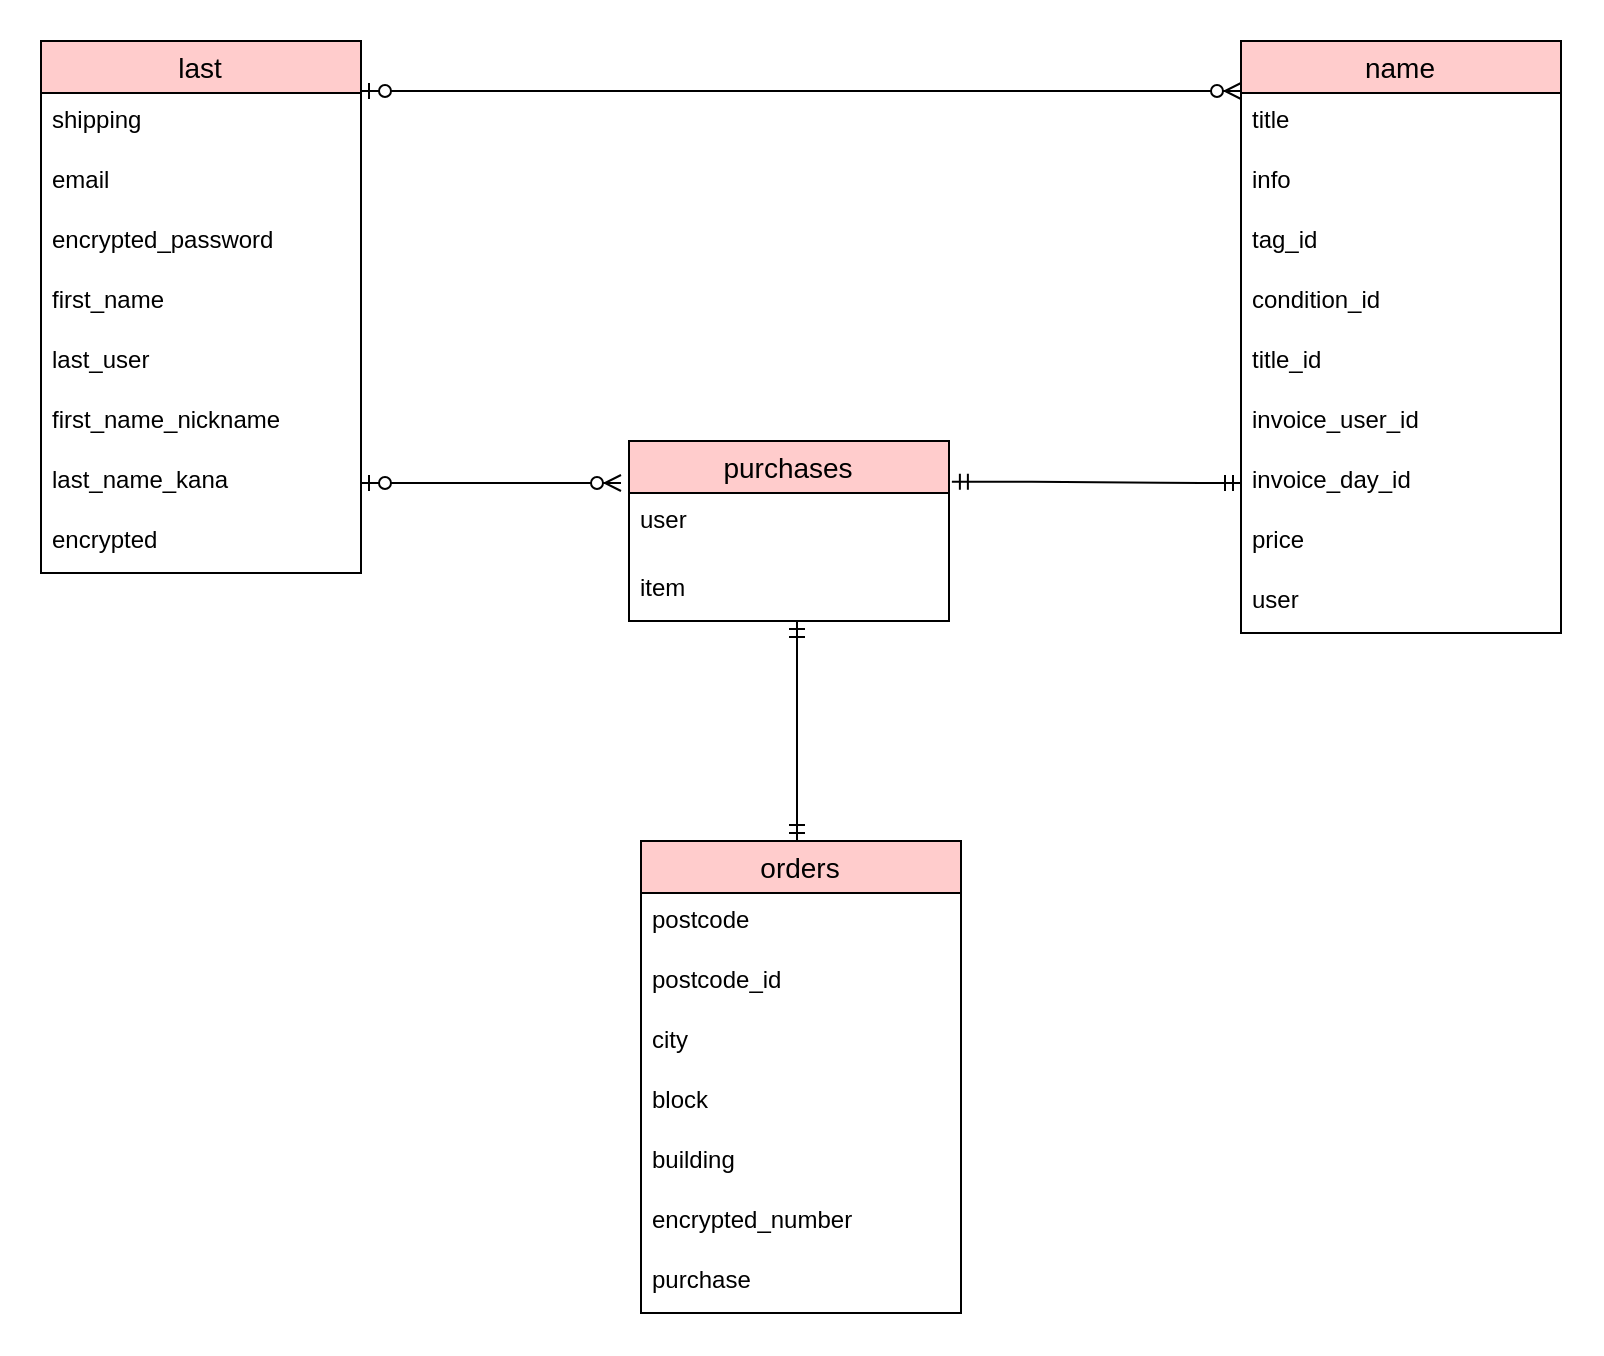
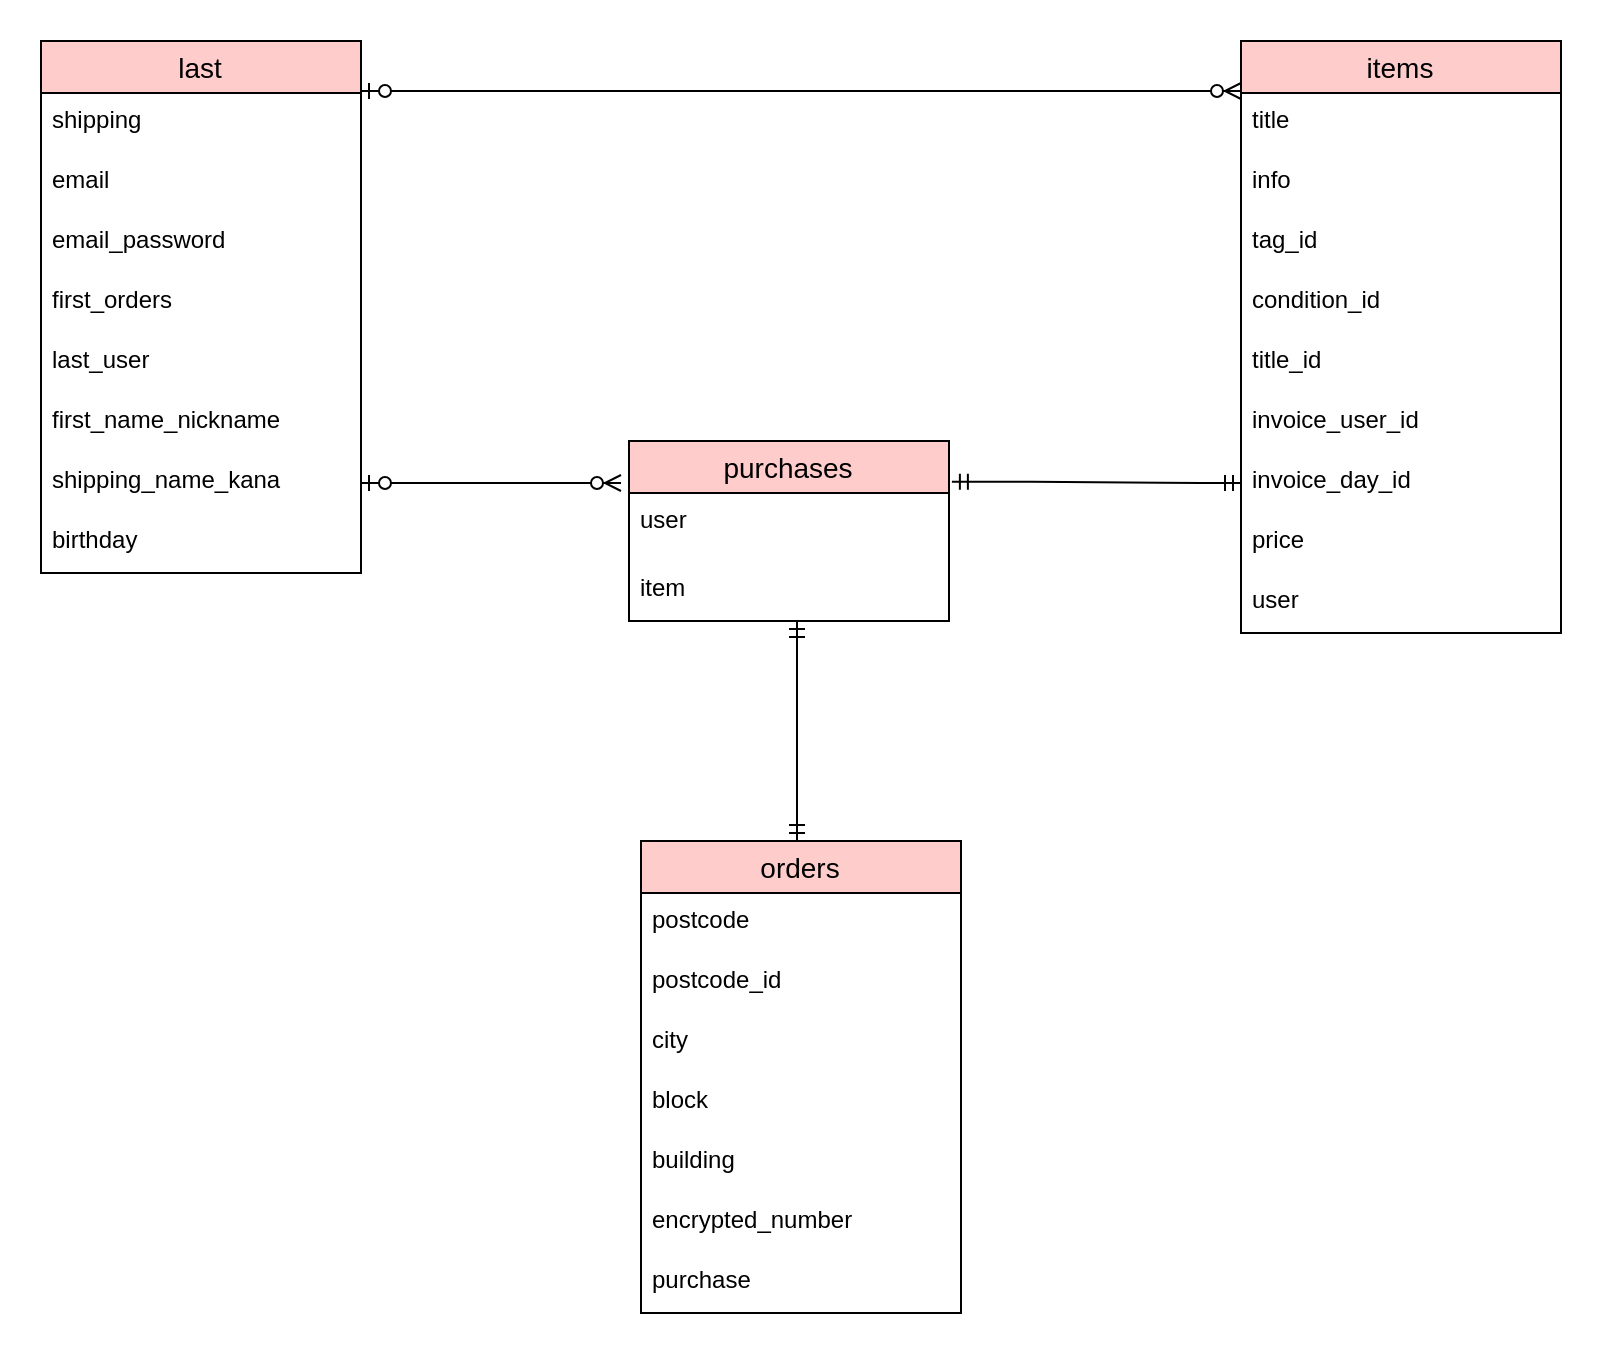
node "name": label "name" -> "items"
node "encrypted_password": label "encrypted_password" -> "email_password"
node "first_name": label "first_name" -> "first_orders"
node "last_name_kana": label "last_name_kana" -> "shipping_name_kana"
node "encrypted": label "encrypted" -> "birthday"
